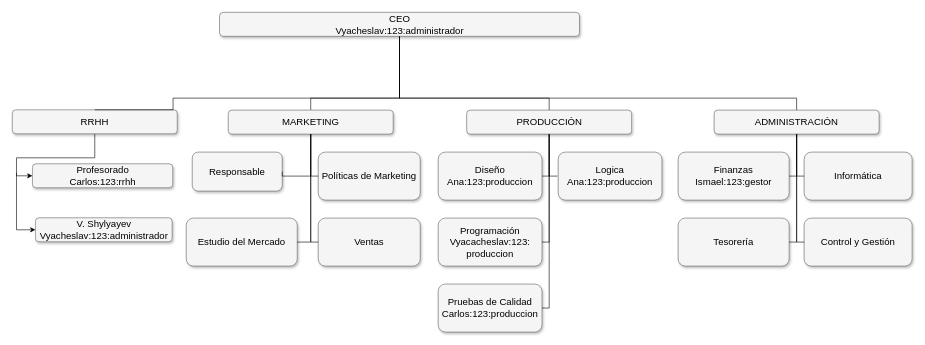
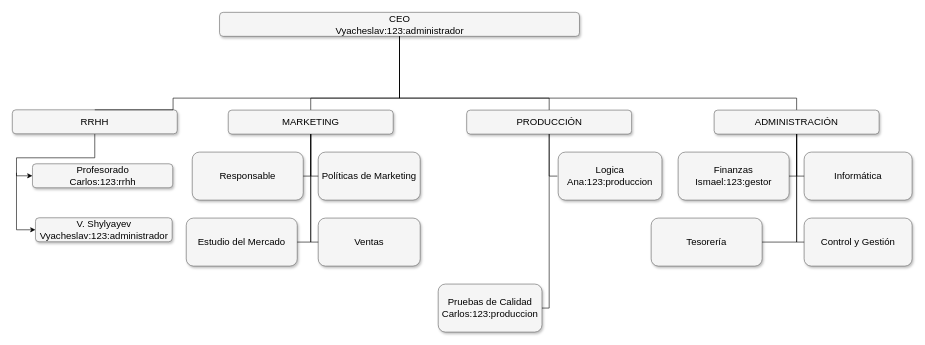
node "Responsable": size 90x39 -> 111x48
node "Diseño Ana:123:produccion": removed
edge "PRODUCCIÓN" -- "Diseño Ana:123:produccion": removed
node "Programación Vyacacheslav:123: produccion": removed
edge "PRODUCCIÓN" -- "Programación Vyacacheslav:123: produccion": removed
node "Tesorería": moved (734, 242) -> (707, 242)
